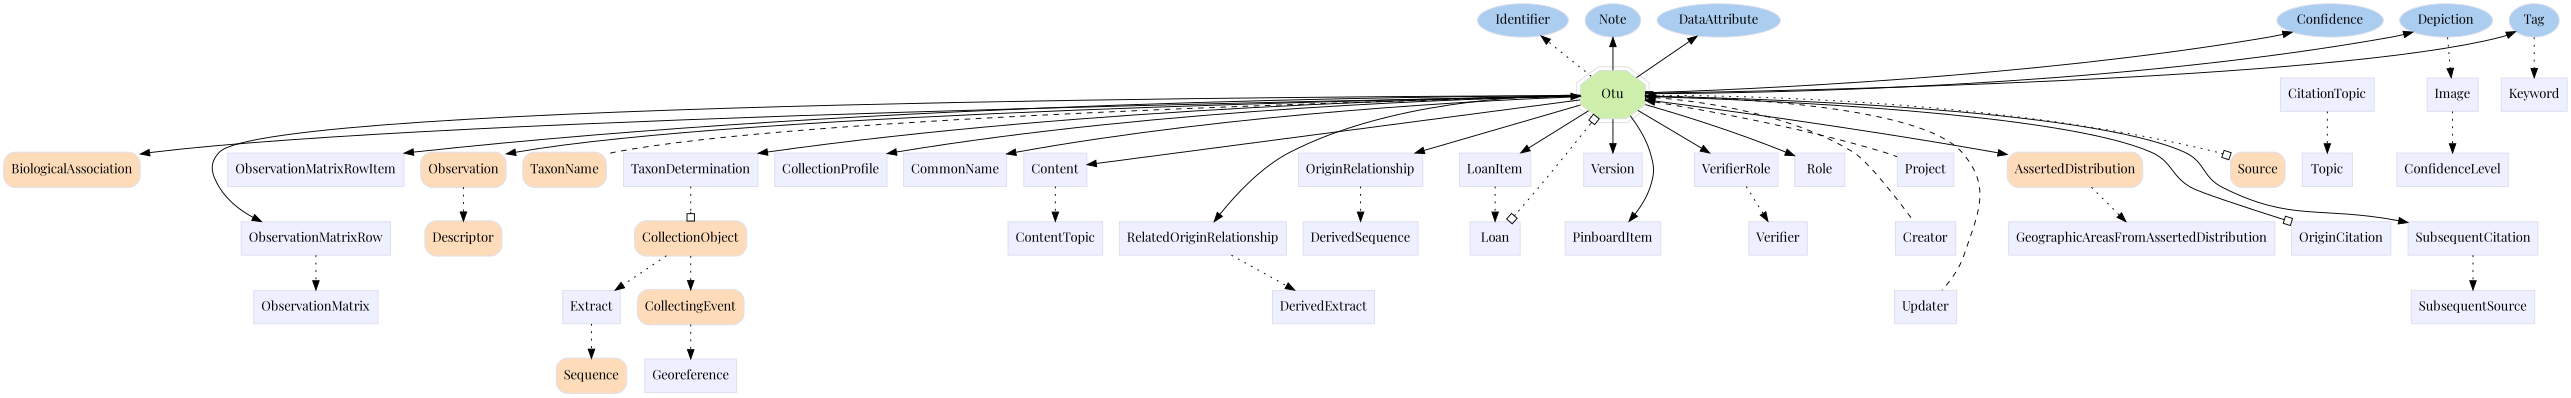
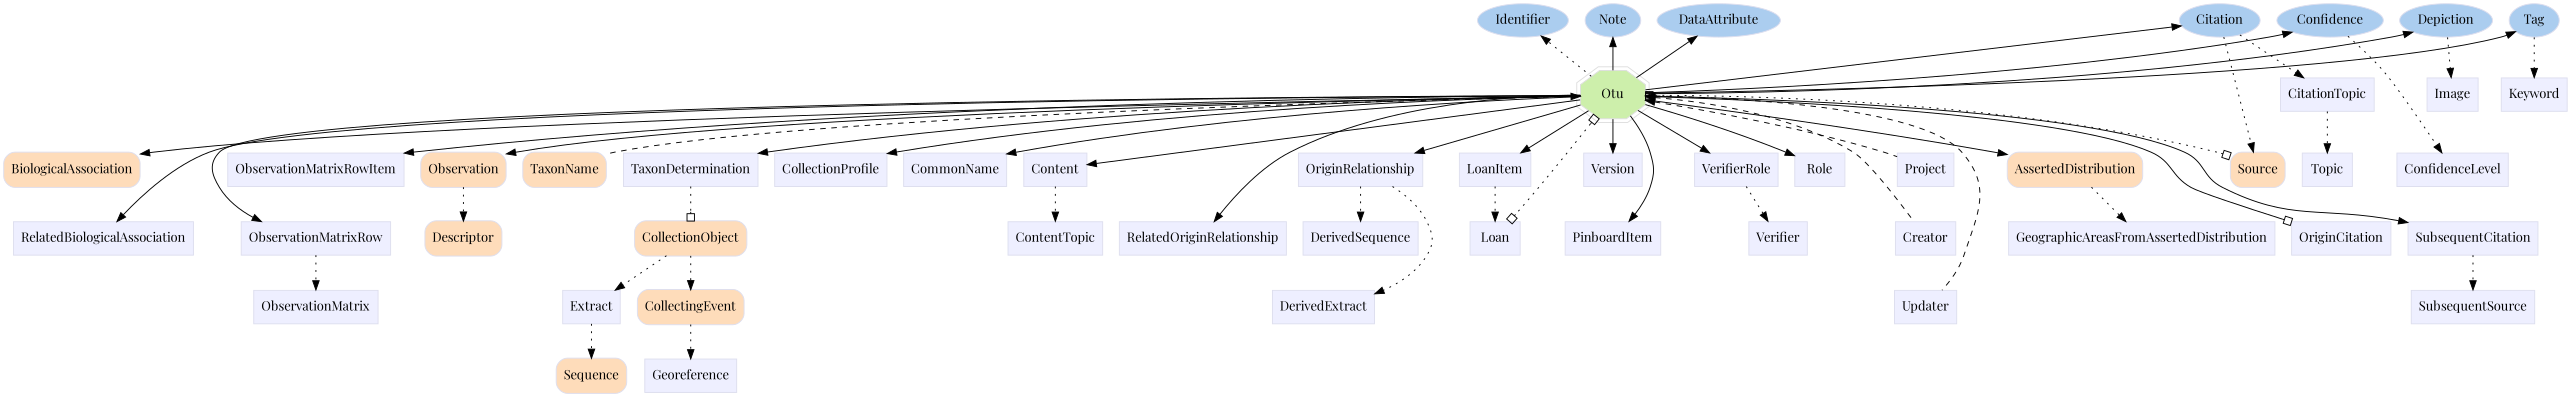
node "Citation": added
edge "Image" -> "ConfidenceLevel": now "Confidence" -> "ConfidenceLevel"
node "RelatedBiologicalAssociation": added
edge "RelatedOriginRelationship" -> "DerivedExtract": now "OriginRelationship" -> "DerivedExtract"
